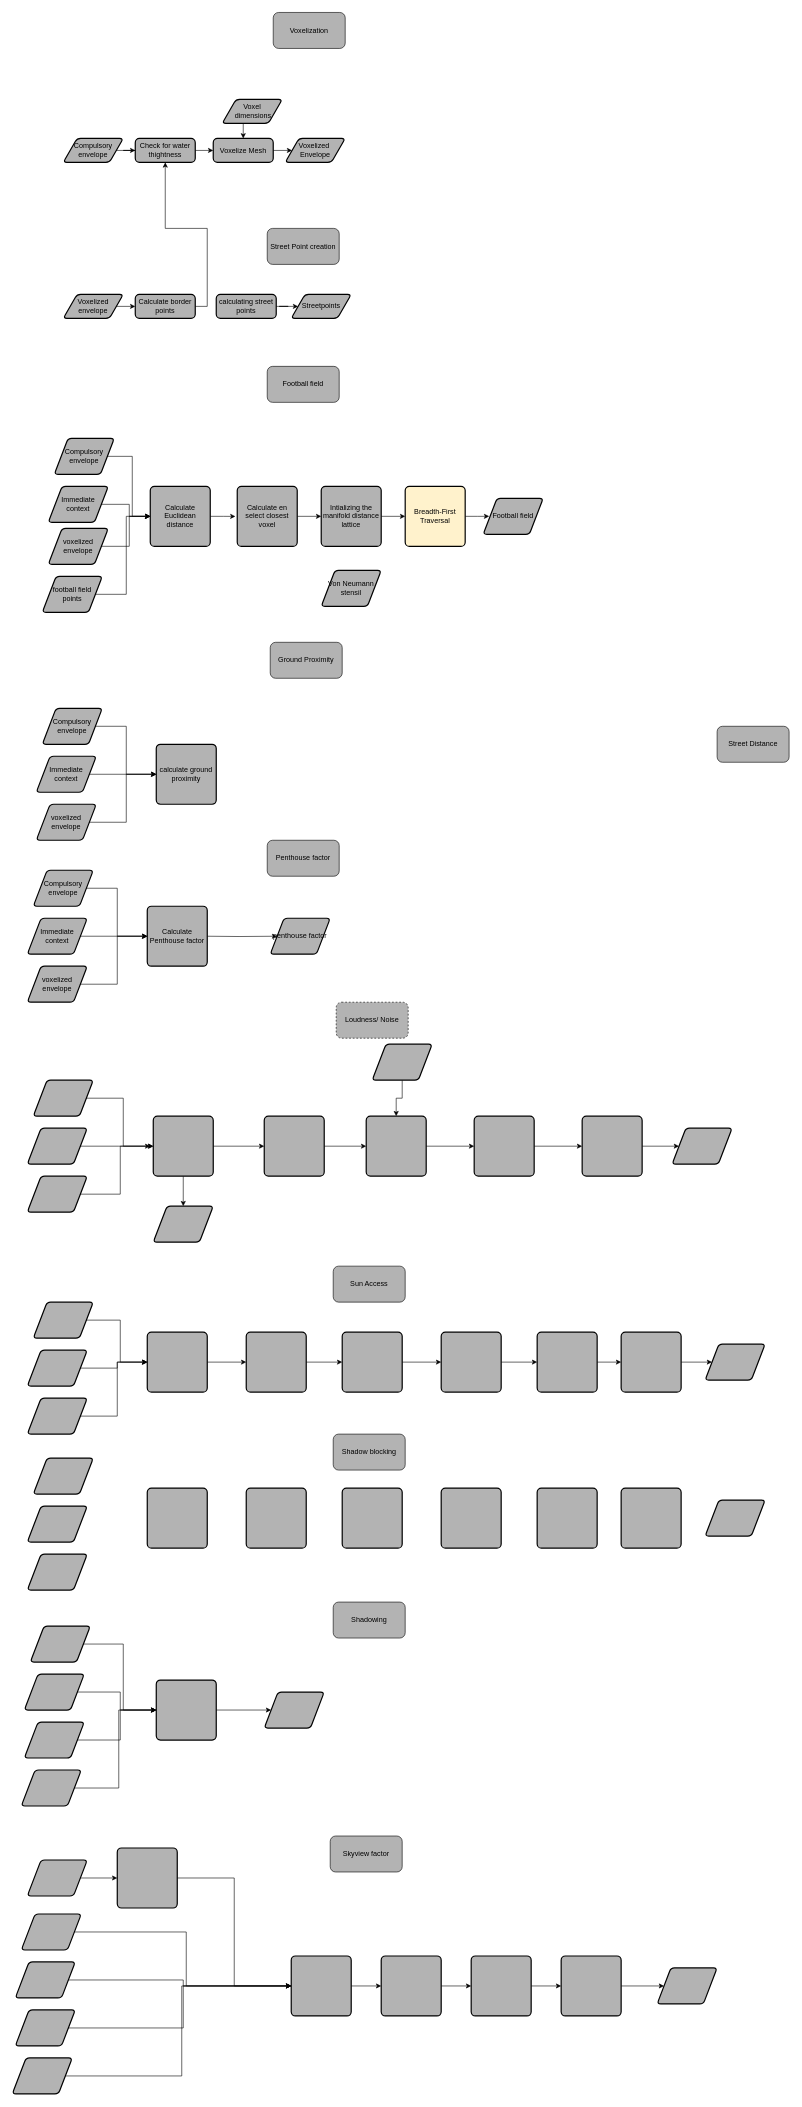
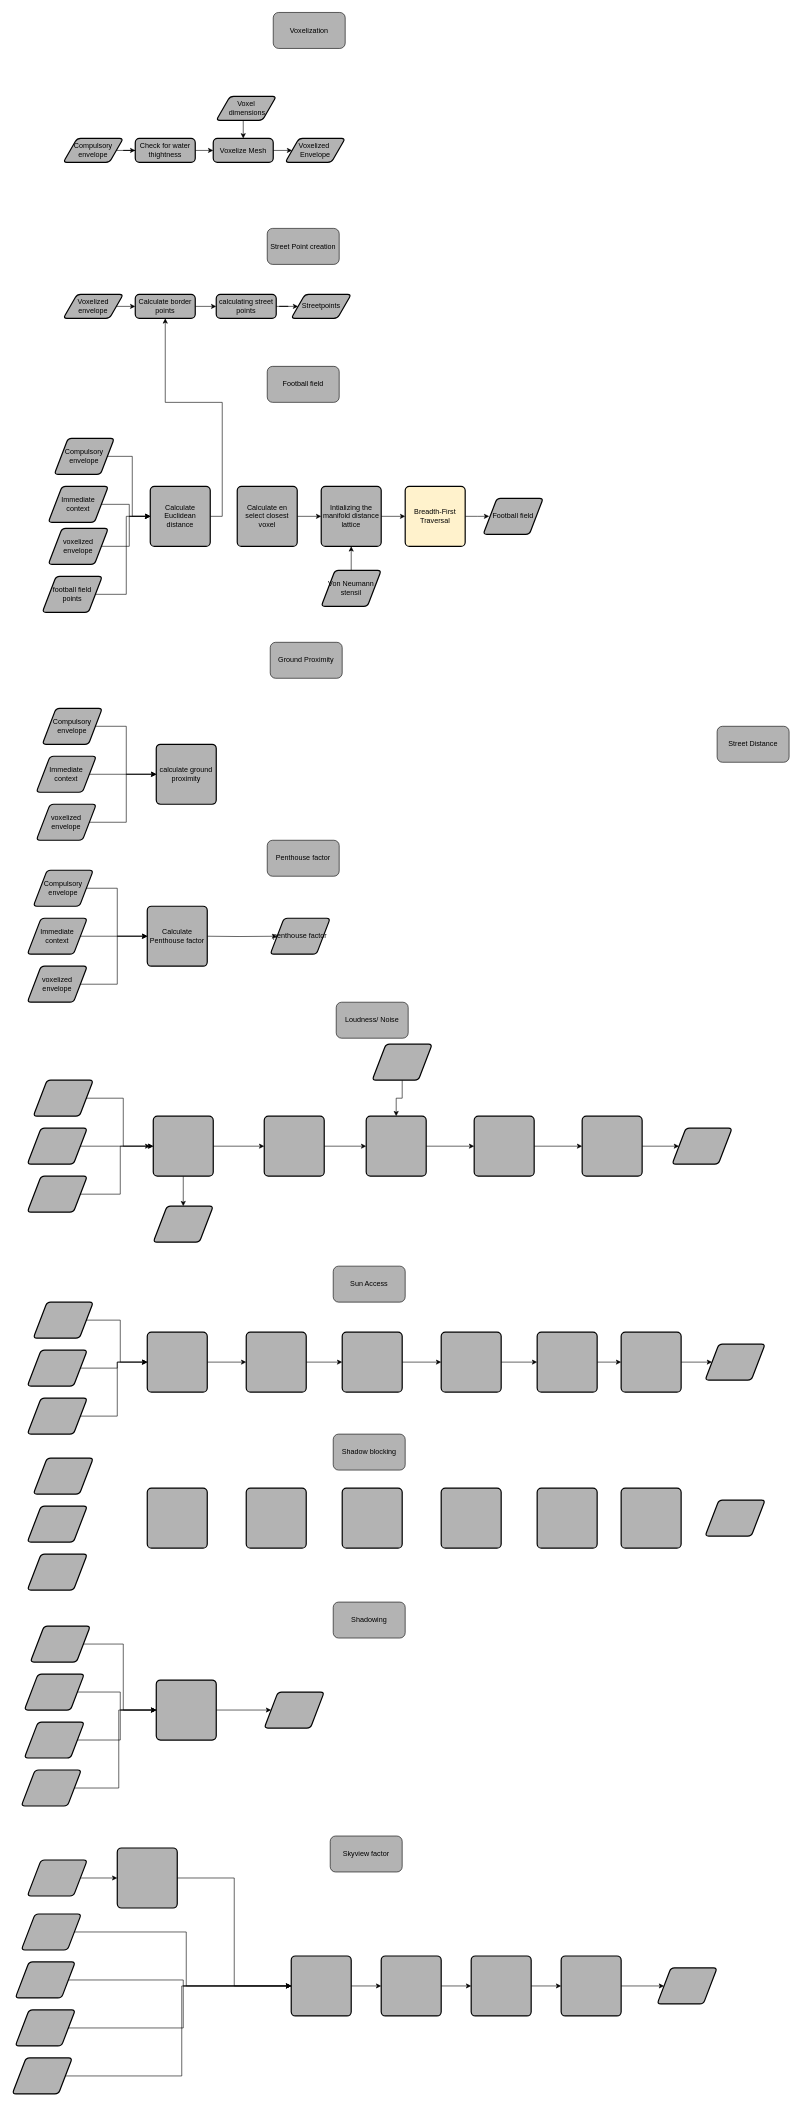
node "Voxel dimensions": moved (252, 111) -> (246, 108)
edge "Calculate border points" -> "Check for water thightness": now "Calculate border points" -> "calculating street points"
edge "Calculate Euclidean distance" -> "Calculate en select closest voxel": now "Calculate Euclidean distance" -> "Calculate border points"
edge "Von Neumann stensil" -> "Intializing the manifold distance lattice": added
node "Loudness/ Noise": style dashed -> solid
